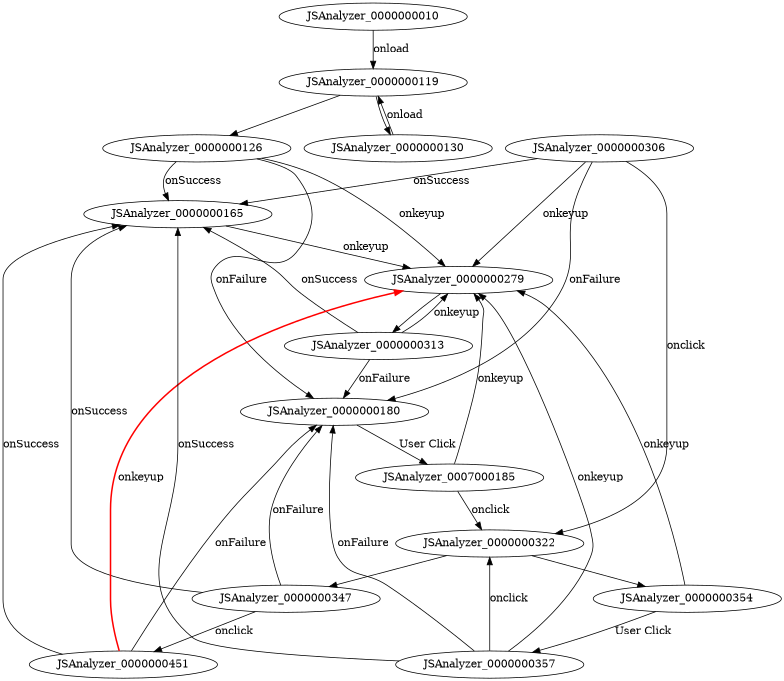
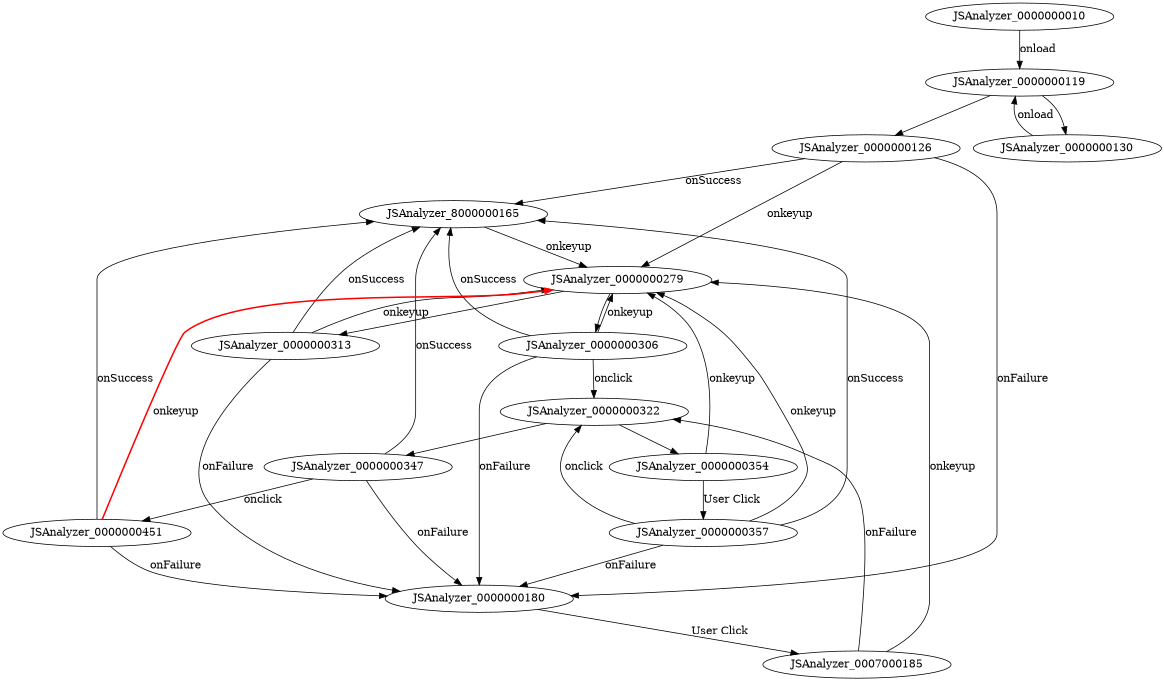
node "JSAnalyzer_0000000165": label "JSAnalyzer_0000000165" -> "JSAnalyzer_8000000165"
edge "JSAnalyzer_0000000279" -> "JSAnalyzer_0000000306": added
edge "JSAnalyzer_0007000185" -> "JSAnalyzer_0000000322": label "onclick" -> "onFailure"
